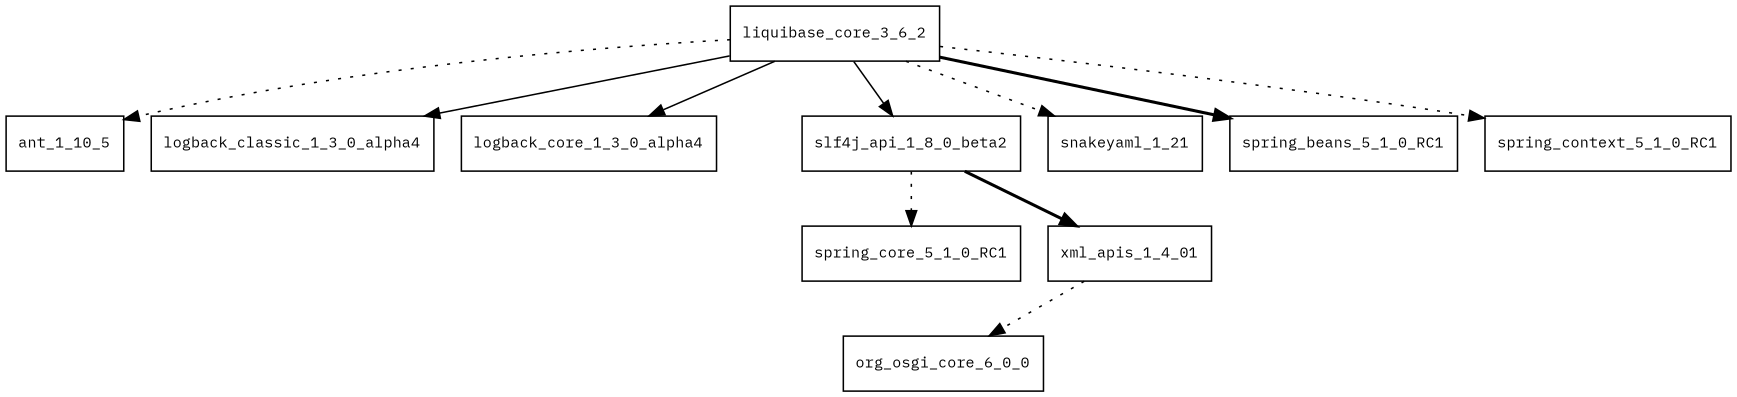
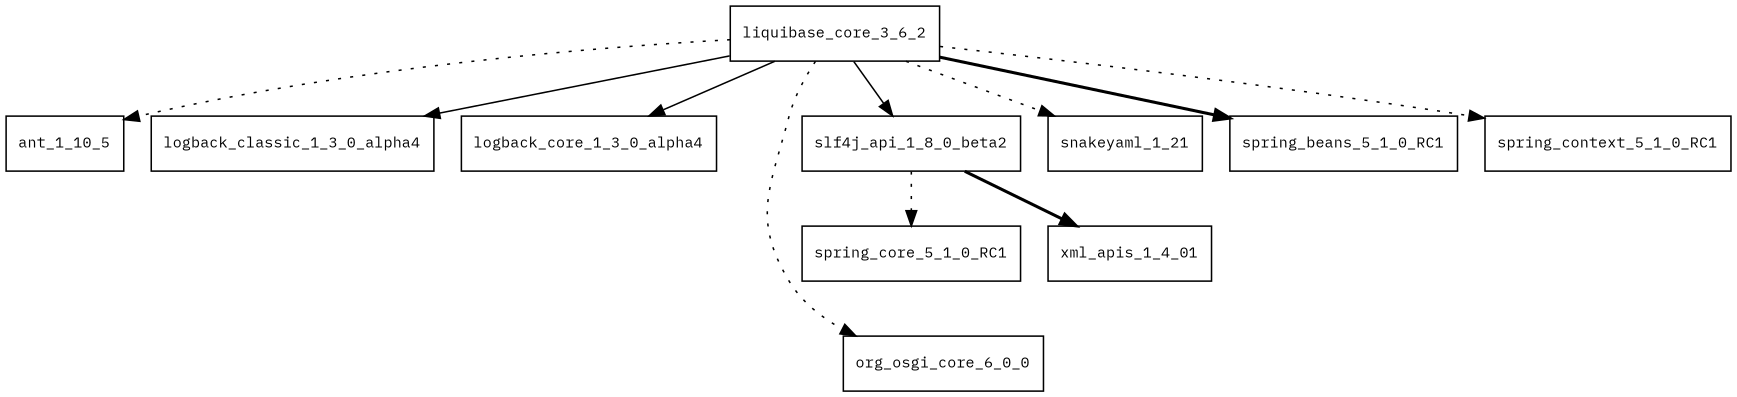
edge "xml_apis_1_4_01" -> "org_osgi_core_6_0_0": now "liquibase_core_3_6_2" -> "org_osgi_core_6_0_0"
